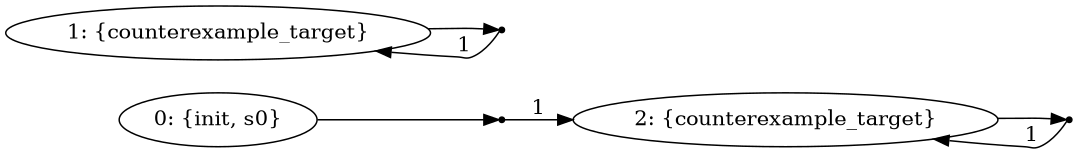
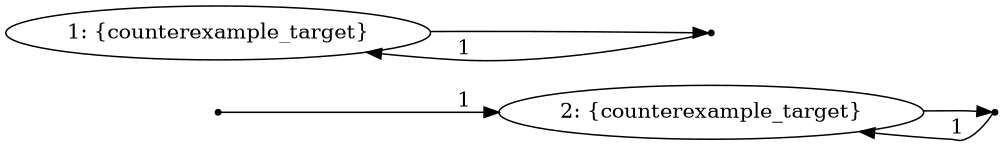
node "0: {init, s0}": removed
